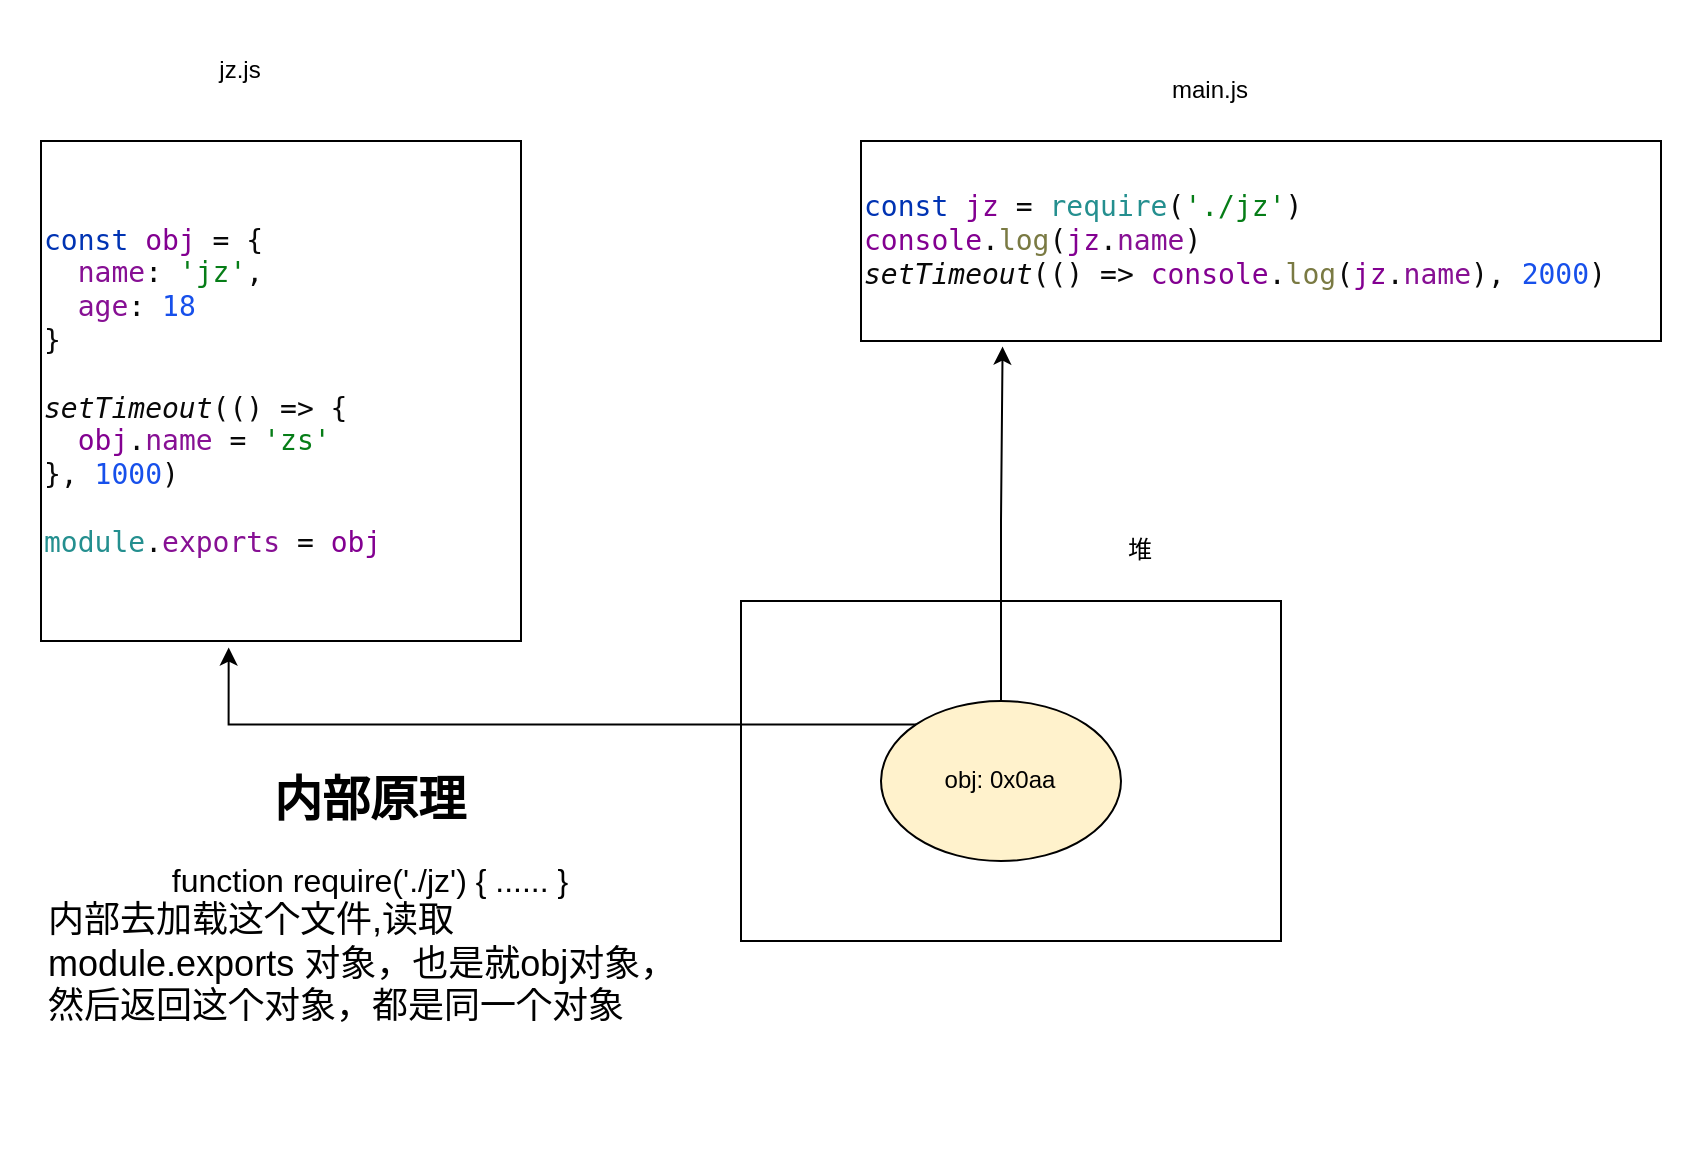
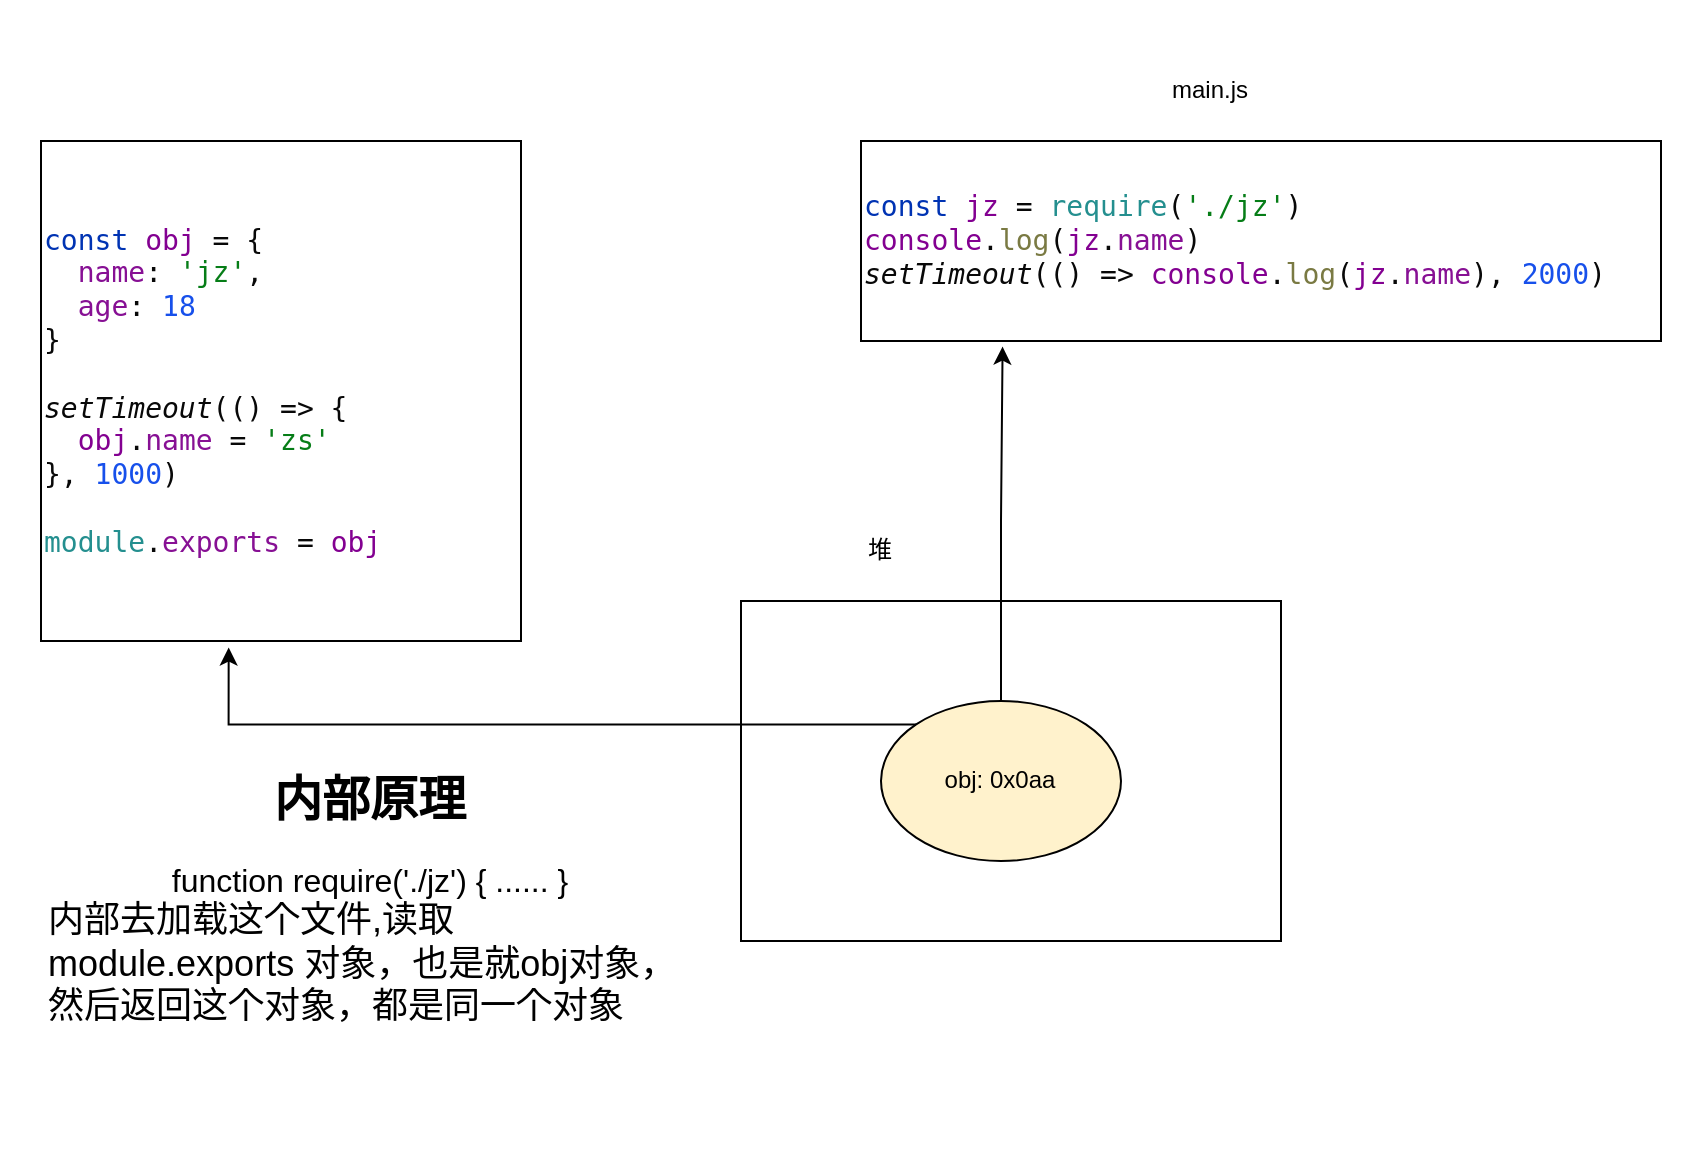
node "jz.js": removed
node "堆": moved (1141, 551) -> (881, 551)
